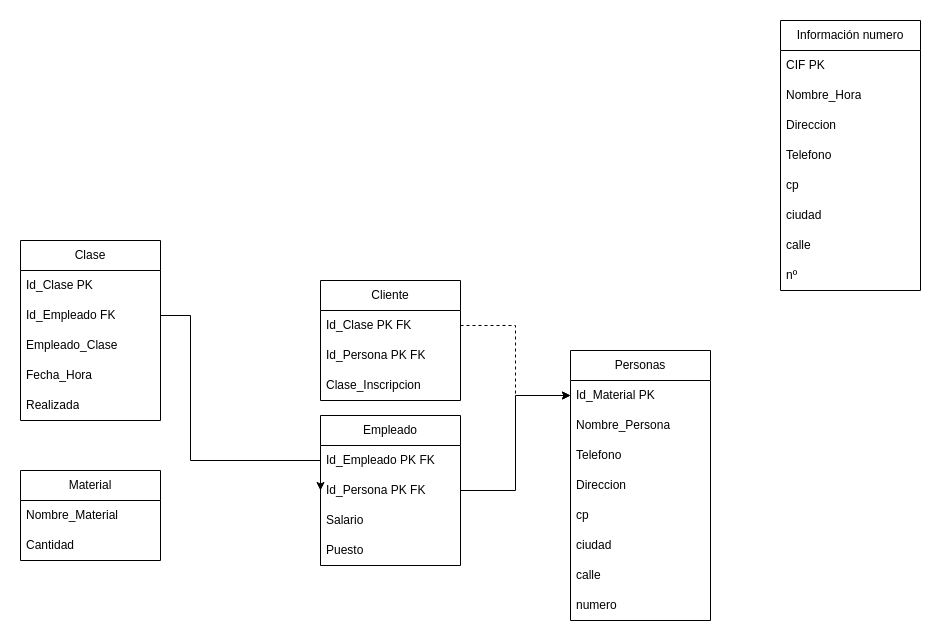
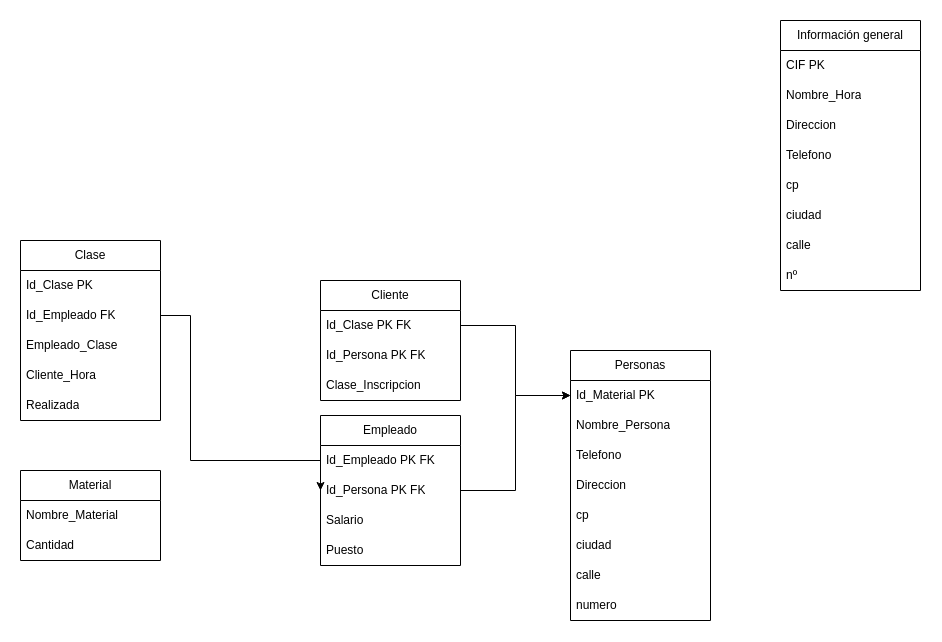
node "Información numero": label "Información numero" -> "Información general"
edge "Id_Clase PK FK" -> "Id_Material PK": style dashed -> solid
node "Fecha_Hora": label "Fecha_Hora" -> "Cliente_Hora"
